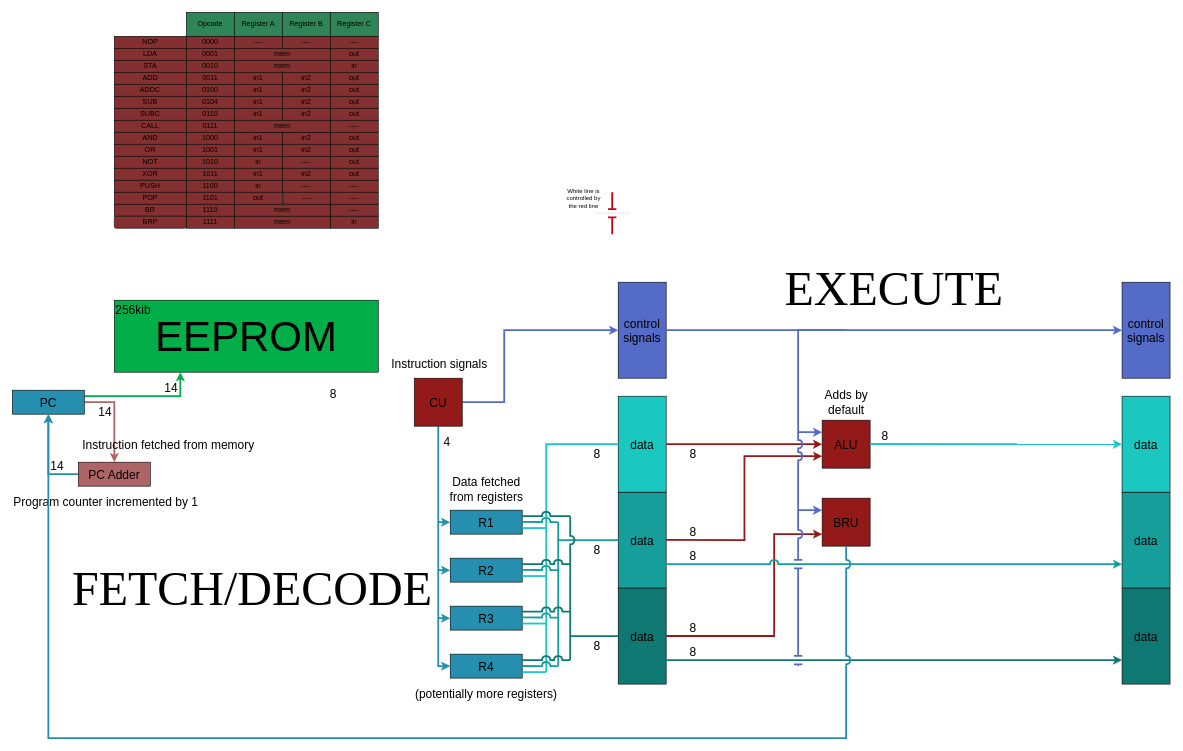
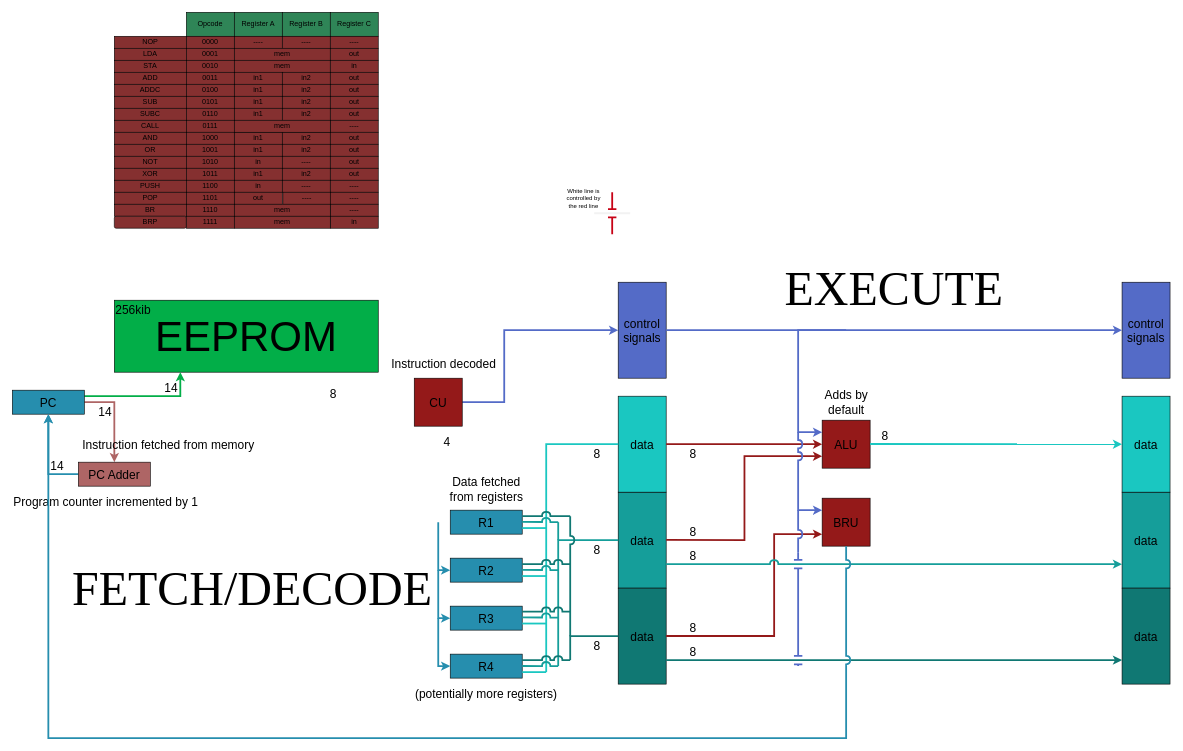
node "0104": label "0104" -> "0101"
node "Instruction signals": label "Instruction signals" -> "Instruction decoded"
edge "CU" -> "R1": removed
